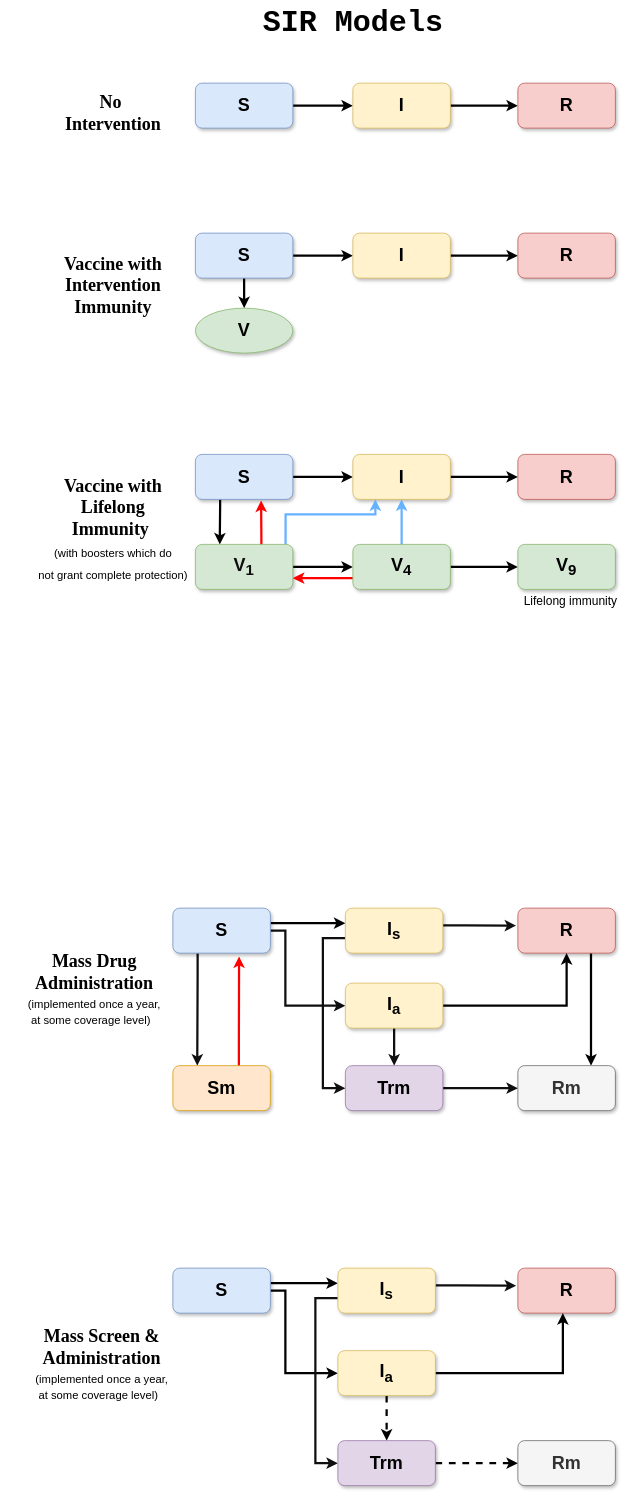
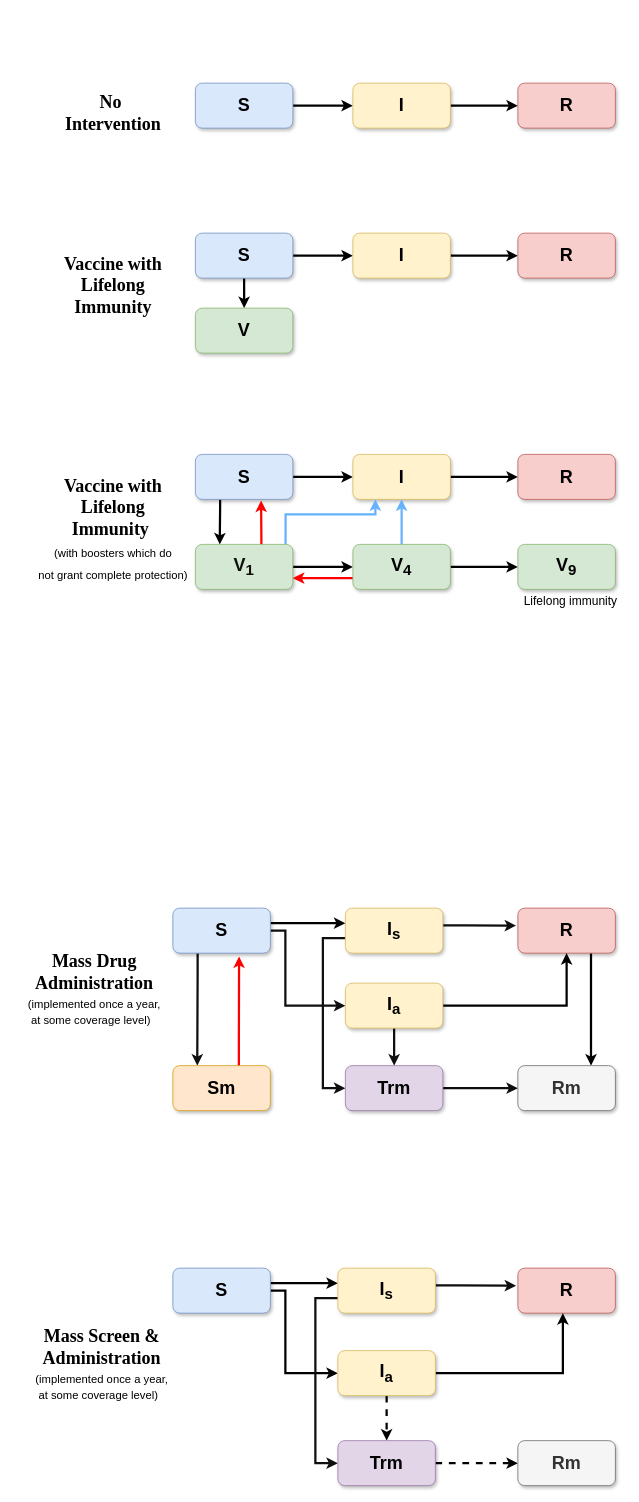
node "SIR Models": removed
node "Vaccine with Intervention Immunity": label "Vaccine with Intervention Immunity" -> "Vaccine with Lifelong Immunity"
node "V": shape ellipse -> rounded rectangle
